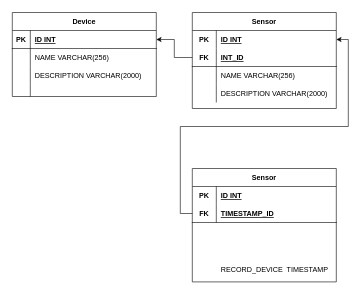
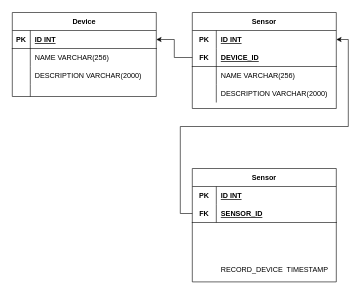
node "INT_ID": label "INT_ID" -> "DEVICE_ID"
node "TIMESTAMP_ID": label "TIMESTAMP_ID" -> "SENSOR_ID"
